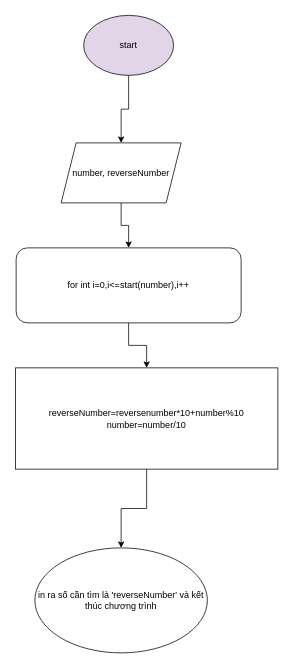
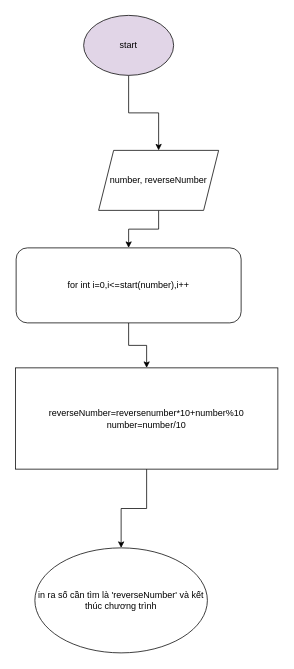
node "number, reverseNumber": moved (121, 173) -> (159, 180)
